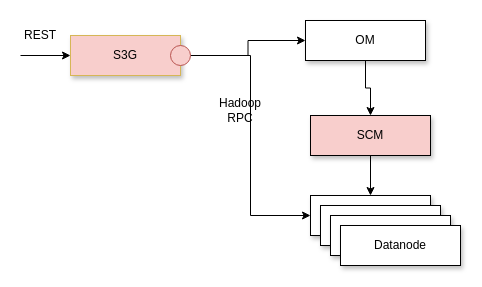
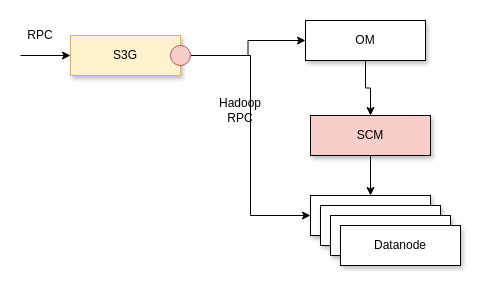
node "REST": label "REST" -> "RPC"
node "S3G": fillcolor #f8cecc -> #fff2cc
